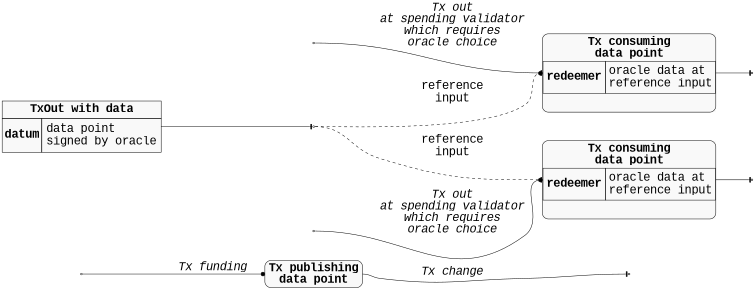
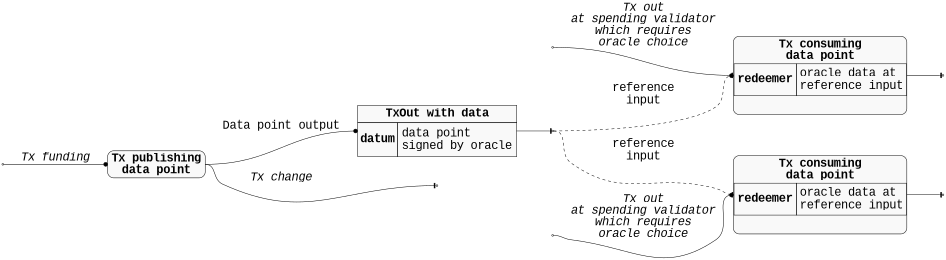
edge "Tx publishing" -> "TxOut with data": added, label "Data point output"
